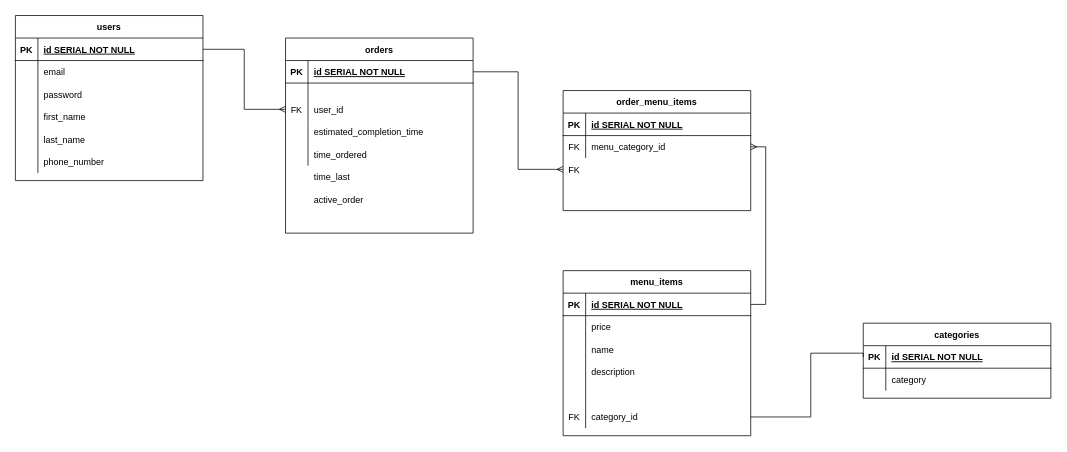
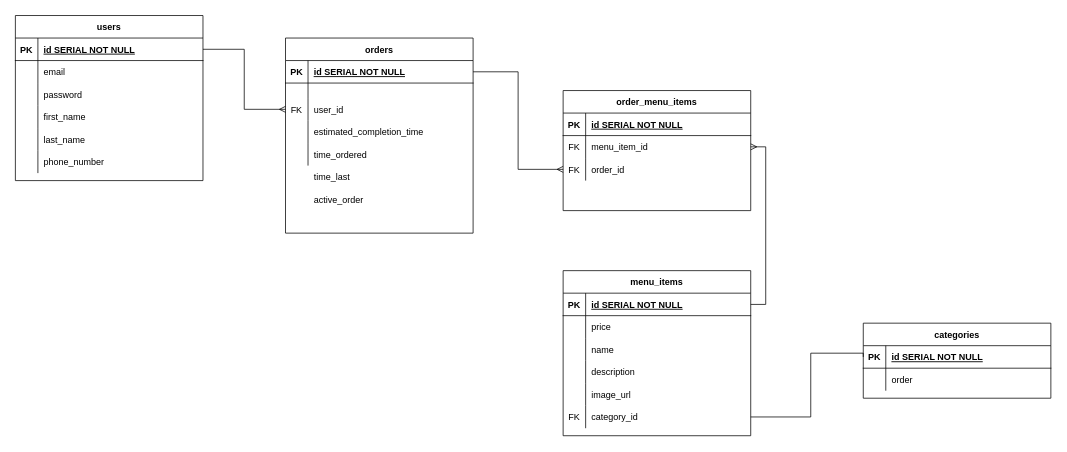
node "menu_category_id": label "menu_category_id" -> "menu_item_id"
node "order_id": added
node "category": label "category" -> "order"
node "image_url": added
